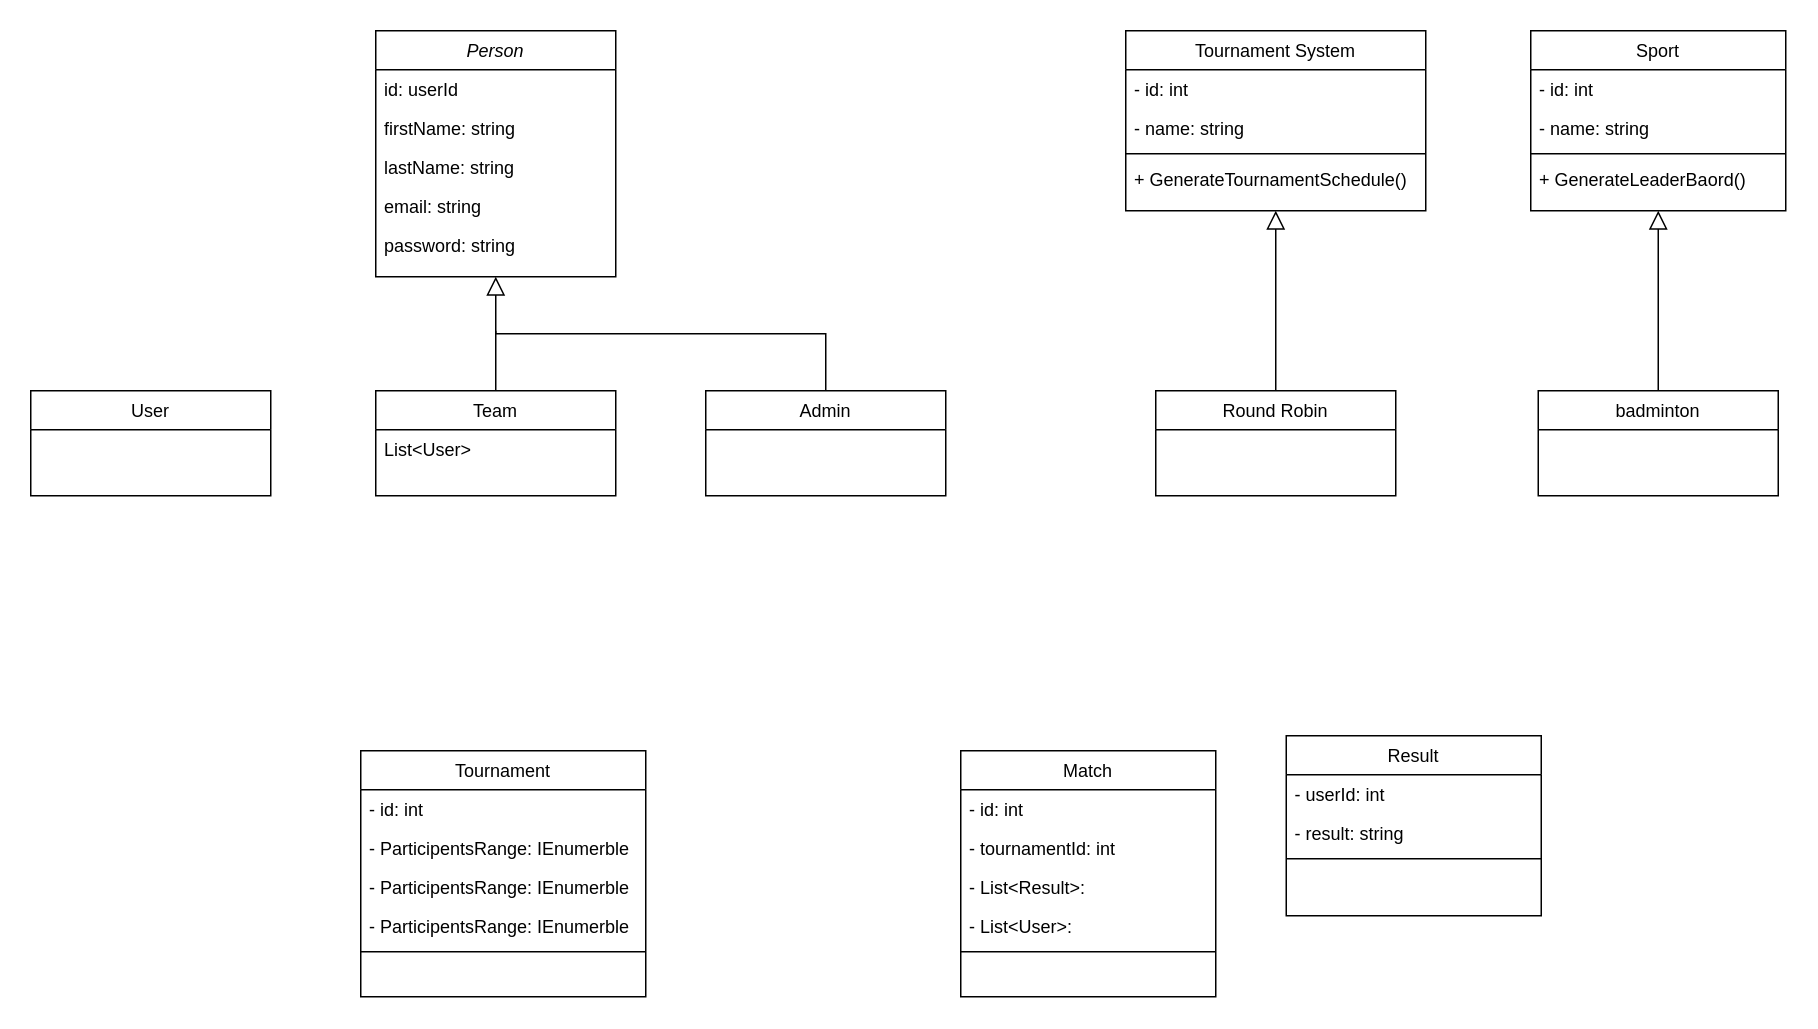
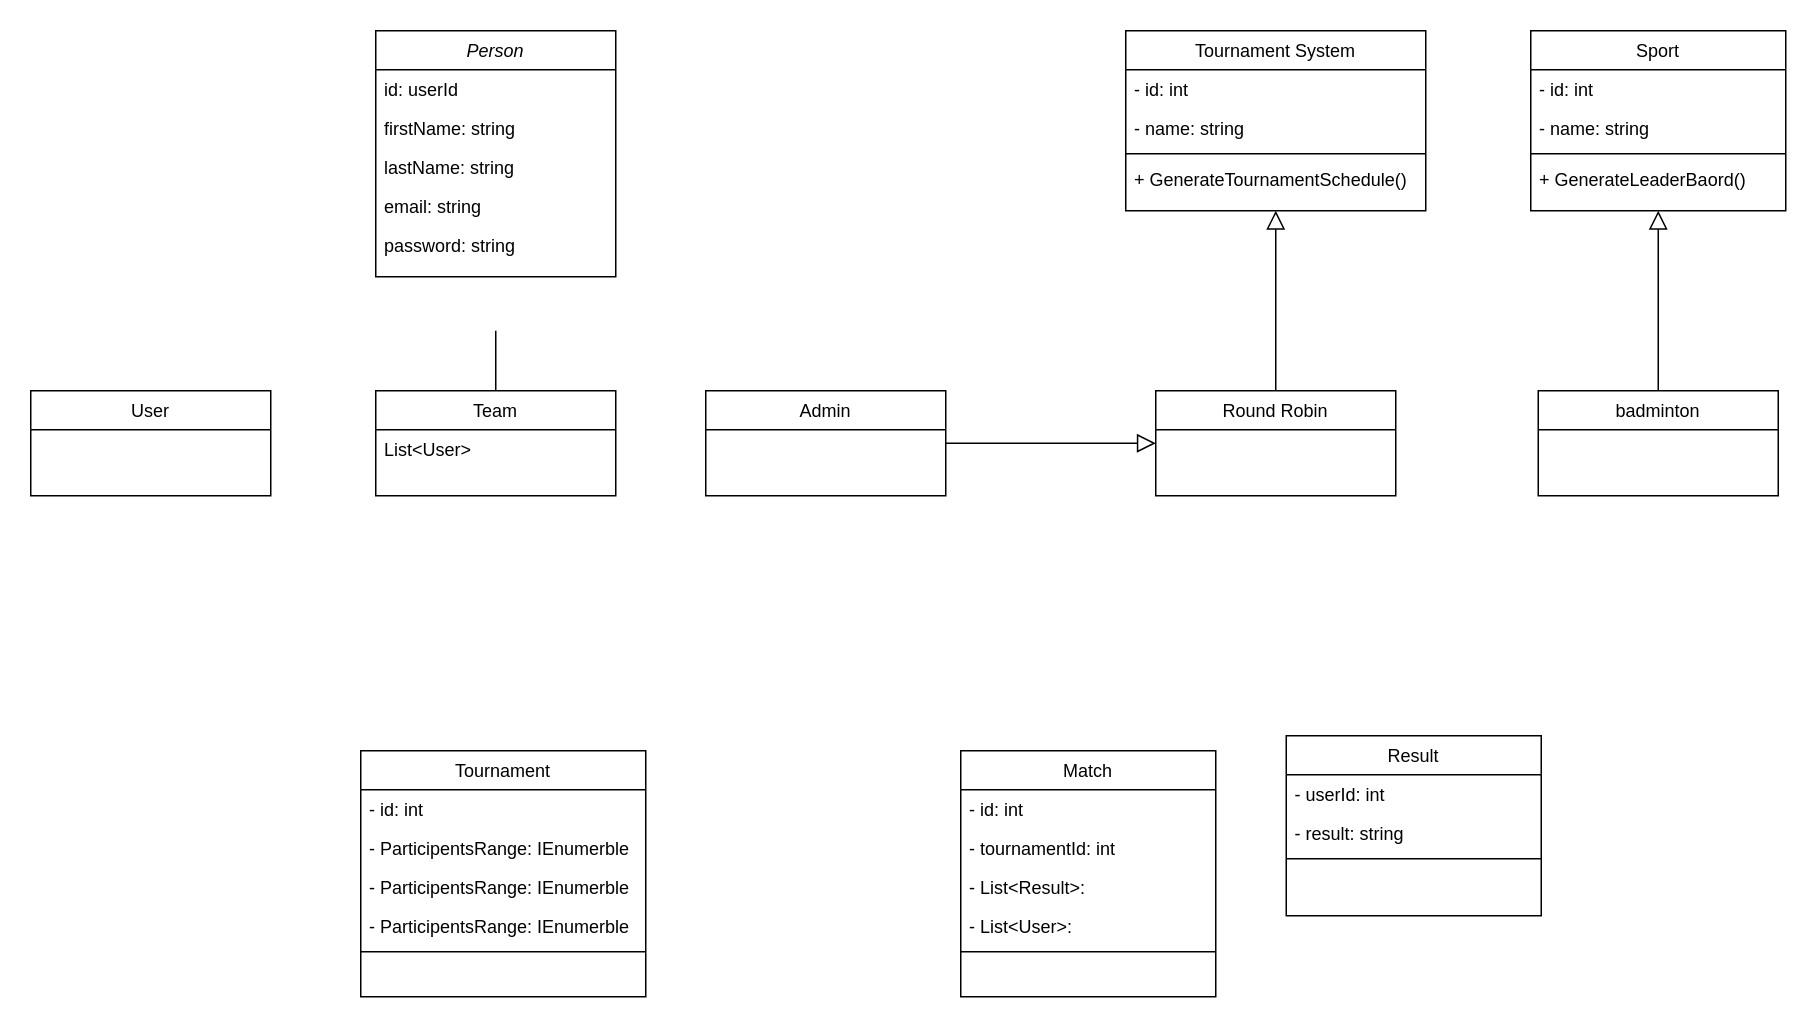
edge "Admin" -> "Person": now "Admin" -> "Round Robin"
